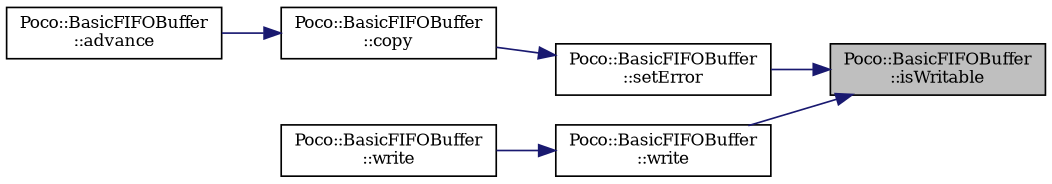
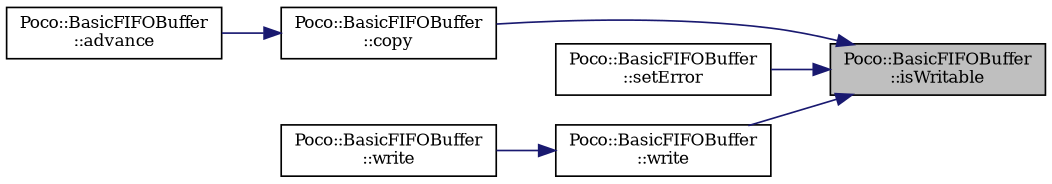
edge "Poco::BasicFIFOBuffer ::copy" -> "Poco::BasicFIFOBuffer ::setError": now "Poco::BasicFIFOBuffer ::copy" -> "Poco::BasicFIFOBuffer ::isWritable"
